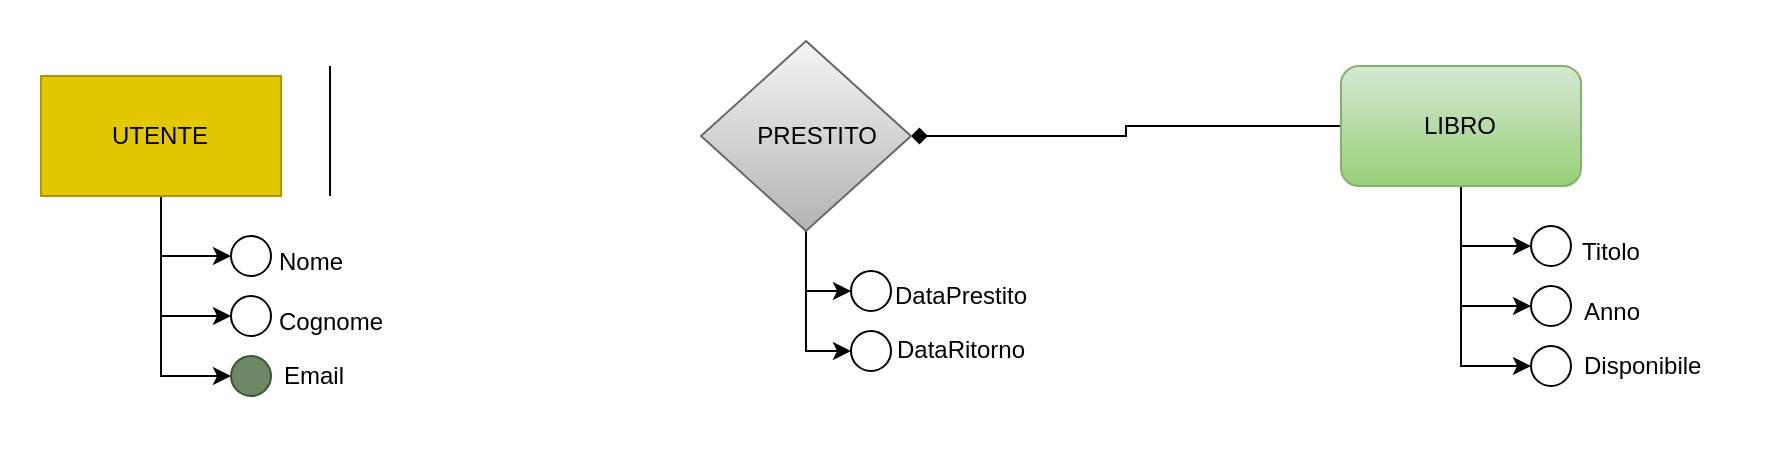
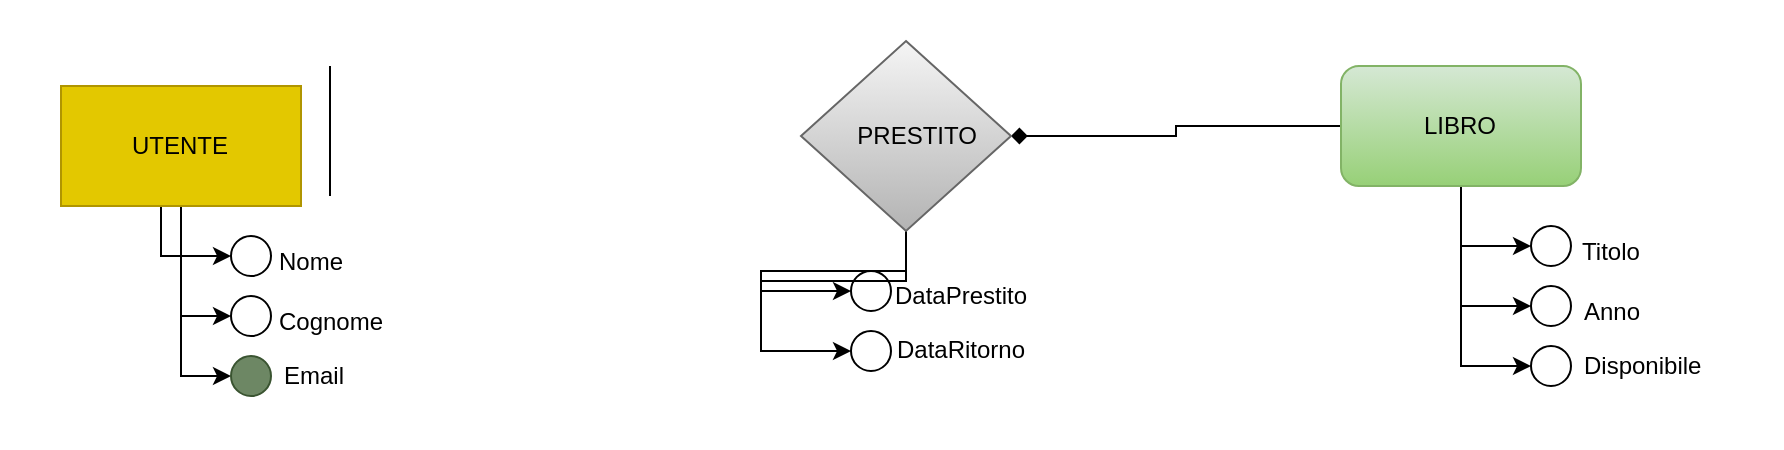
node "UTENTE": moved (161, 136) -> (181, 146)
node "PRESTITO": moved (806, 136) -> (906, 136)
